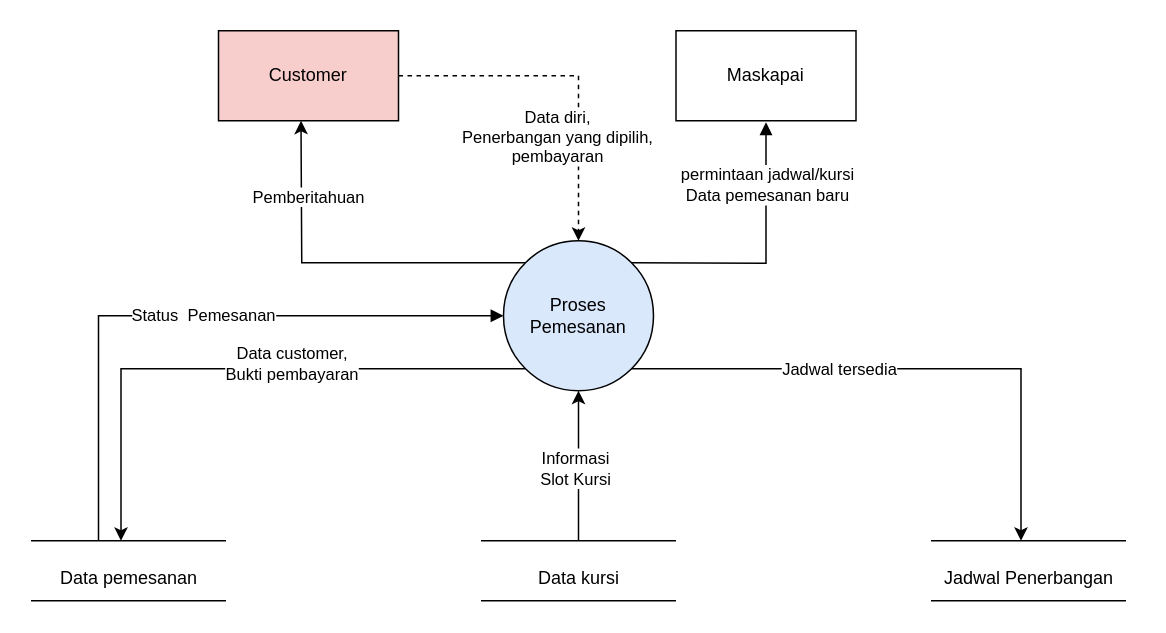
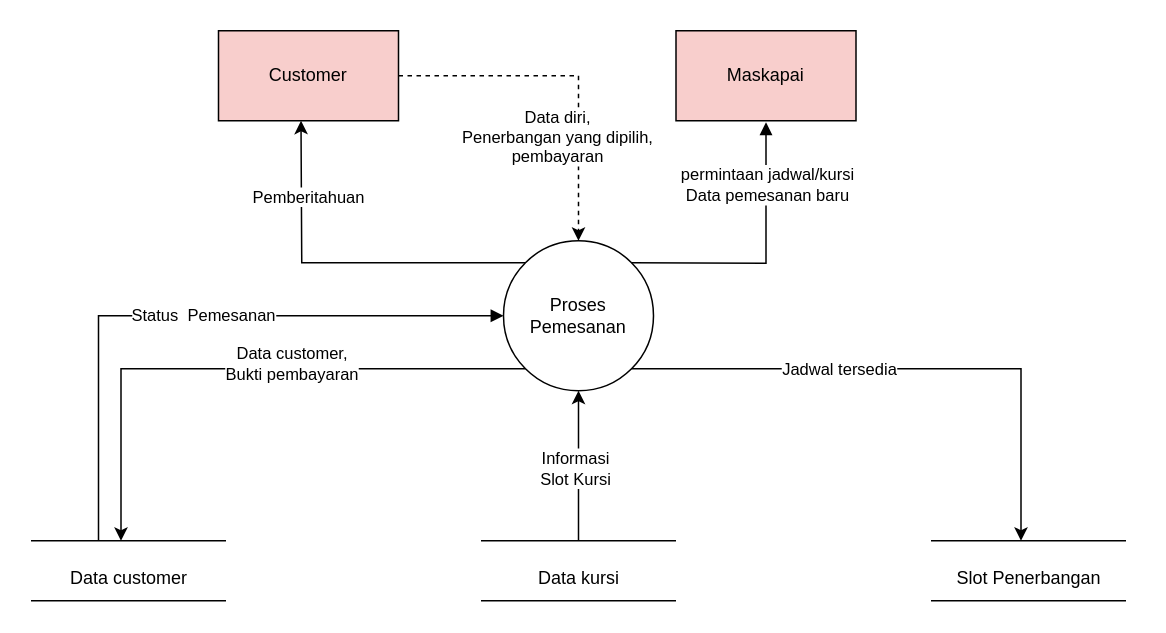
node "Maskapai": fillcolor #ffffff -> #f8cecc
node "Proses Pemesanan": fillcolor #dae8fc -> #ffffff
node "Data pemesanan": label "Data pemesanan" -> "Data customer"
node "Jadwal Penerbangan": label "Jadwal Penerbangan" -> "Slot Penerbangan"
